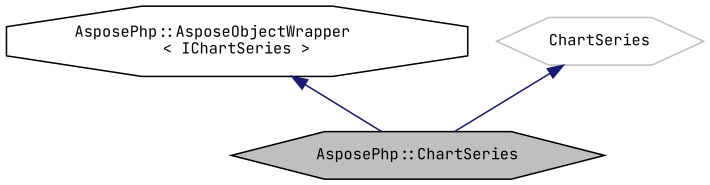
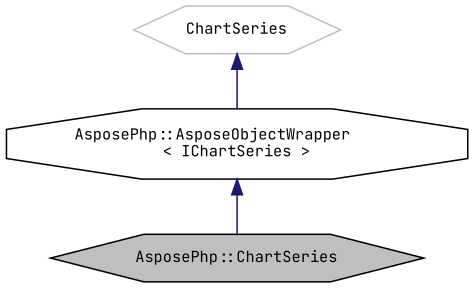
edge "AsposePhp::ChartSeries" -> "ChartSeries": now "AsposePhp::AsposeObjectWrapper < IChartSeries >" -> "ChartSeries"
